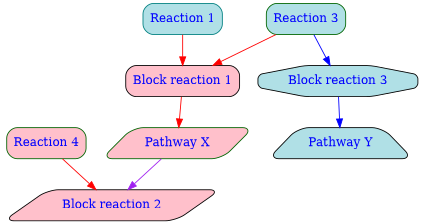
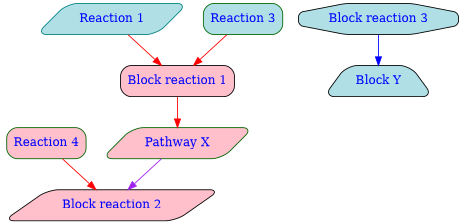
node "Reaction 1": shape box -> parallelogram
edge "Reaction 3" -> "Block reaction 3": removed
node "Pathway Y": label "Pathway Y" -> "Block Y"
